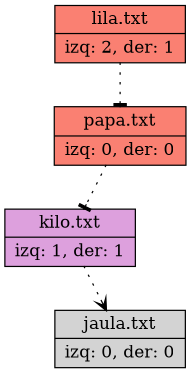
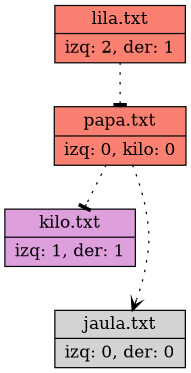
node "papa.txt": text "izq: 0, der: 0" -> "izq: 0, kilo: 0"
edge "kilo.txt" -> "jaula.txt": now "papa.txt" -> "jaula.txt"
